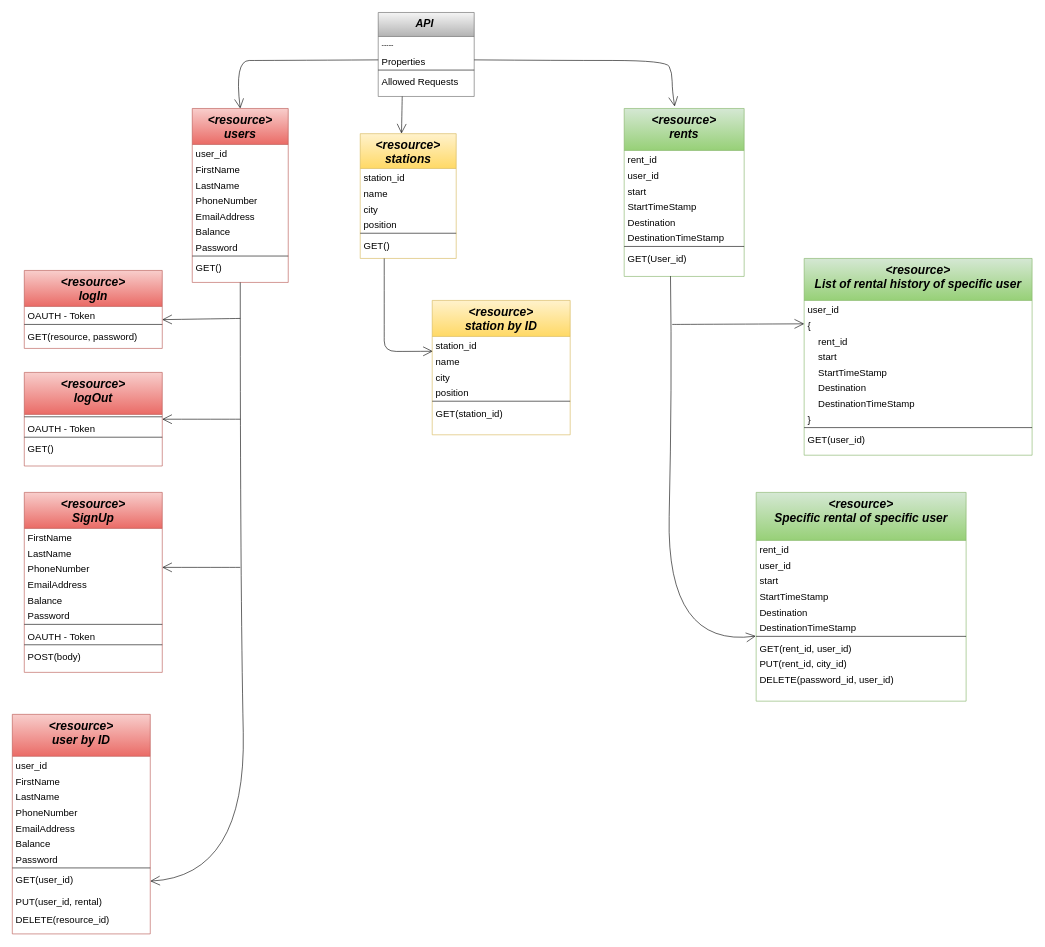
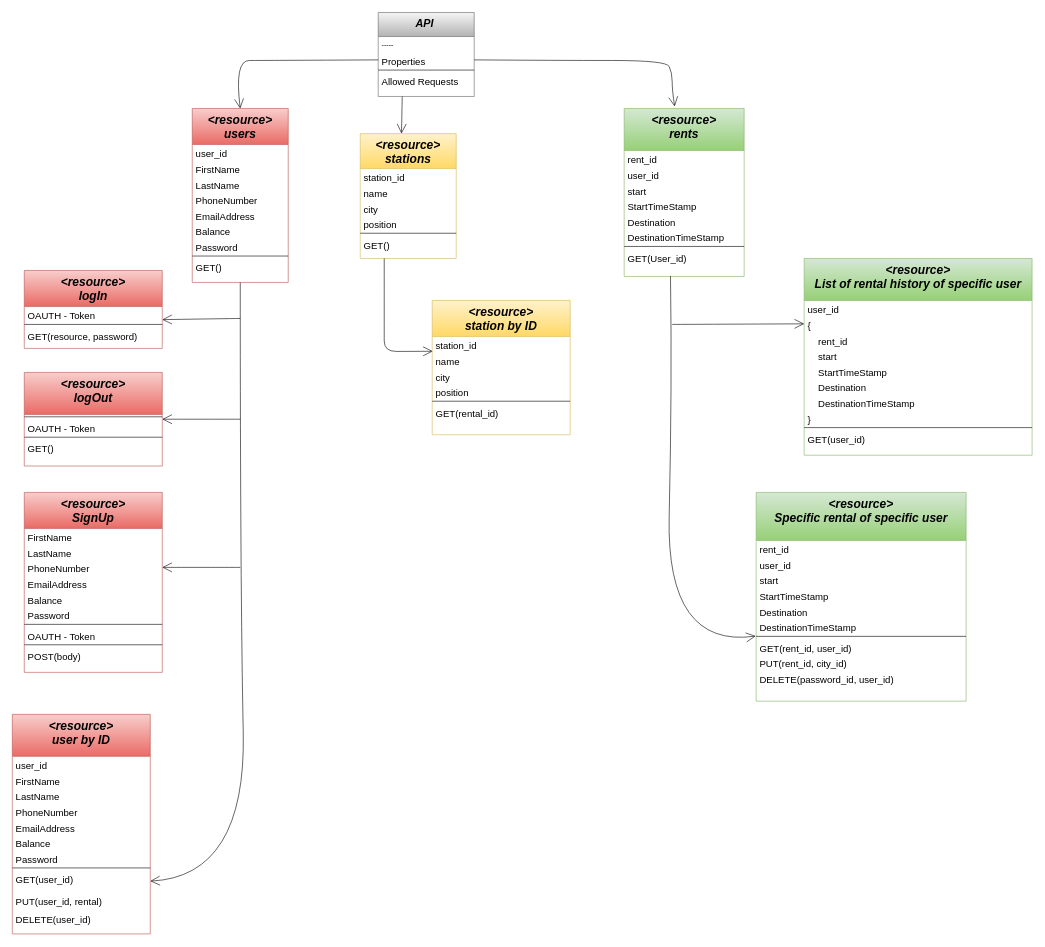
node "GET(station_id)": label "GET(station_id)" -> "GET(rental_id)"
node "DELETE(resource_id)": label "DELETE(resource_id)" -> "DELETE(user_id)"
